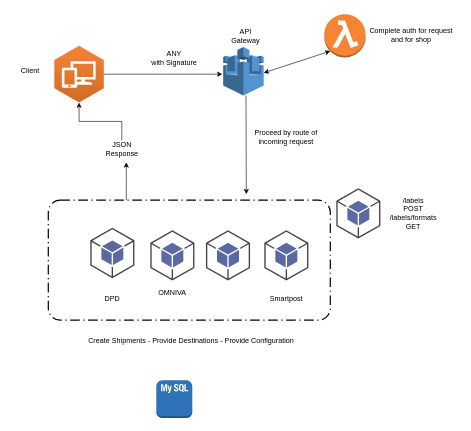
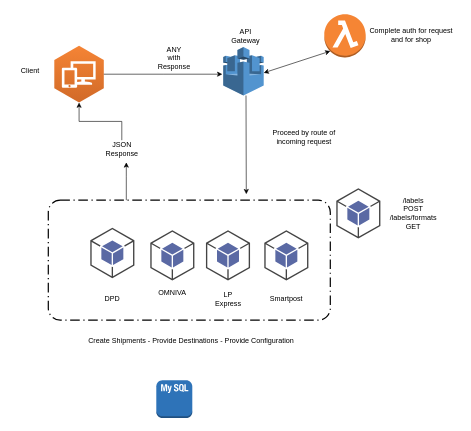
node "ANY with Signature": label "ANY with Signature" -> "ANY with Response"
node "Proceed by route of incoming request": moved (286, 137) -> (304, 137)
node "LP Express": added
